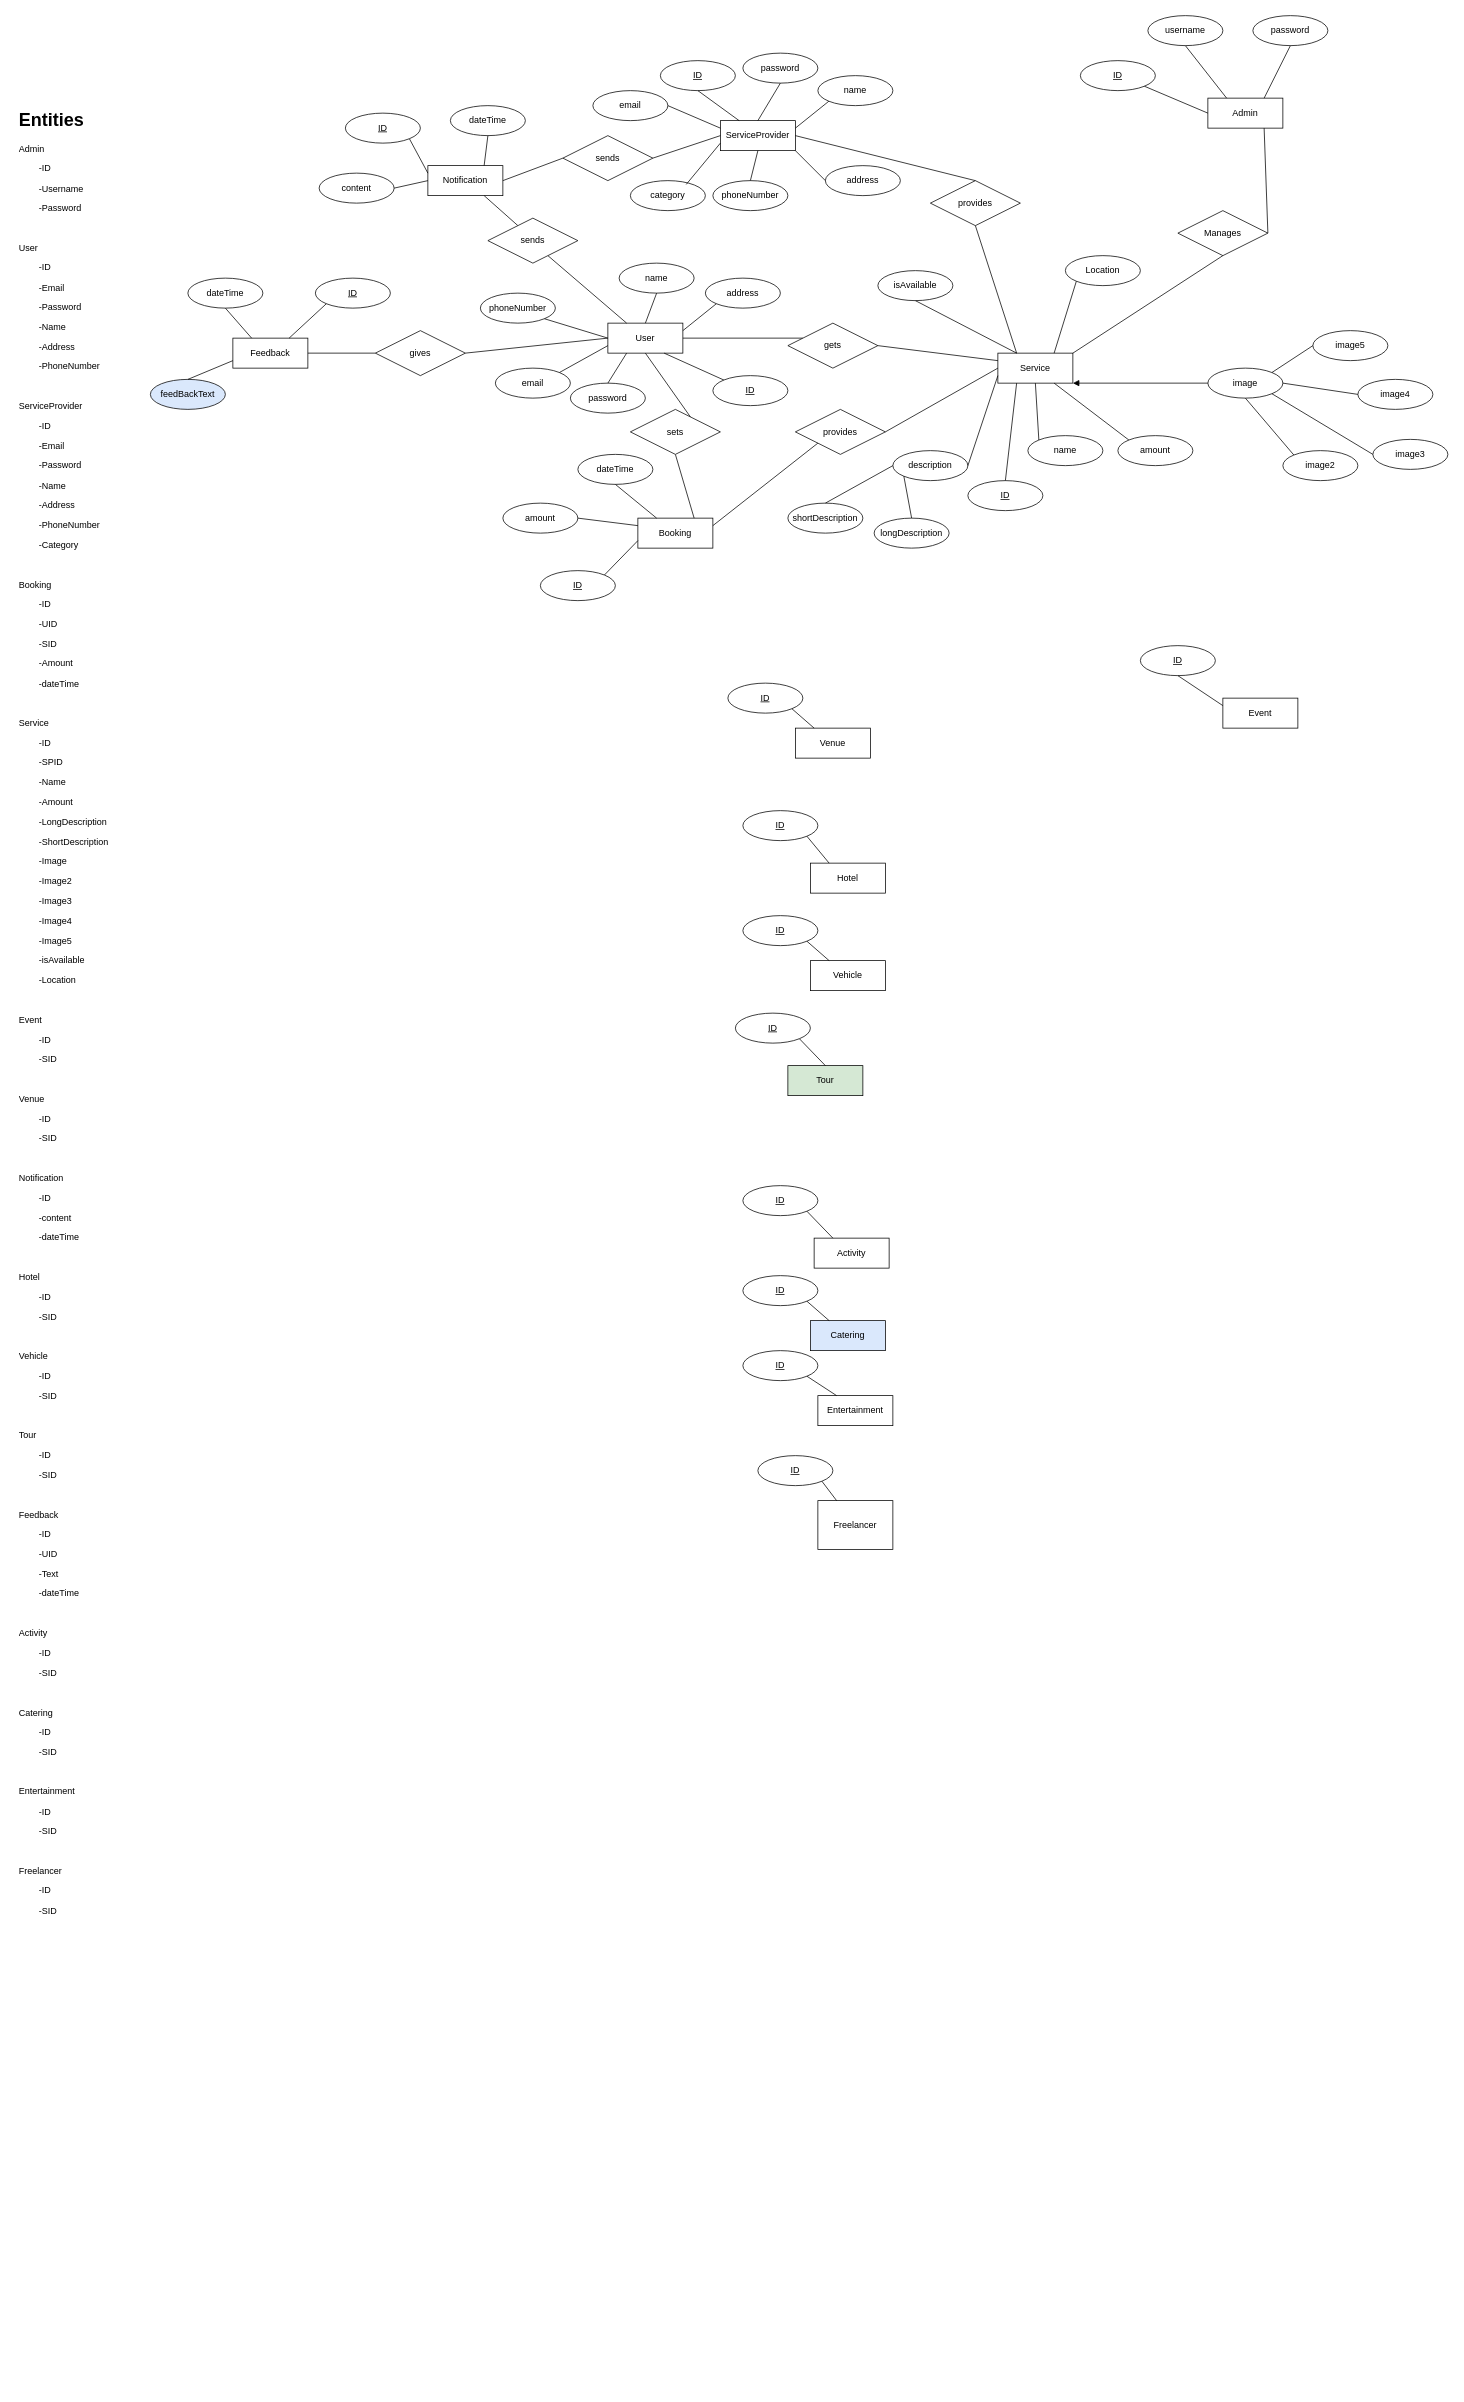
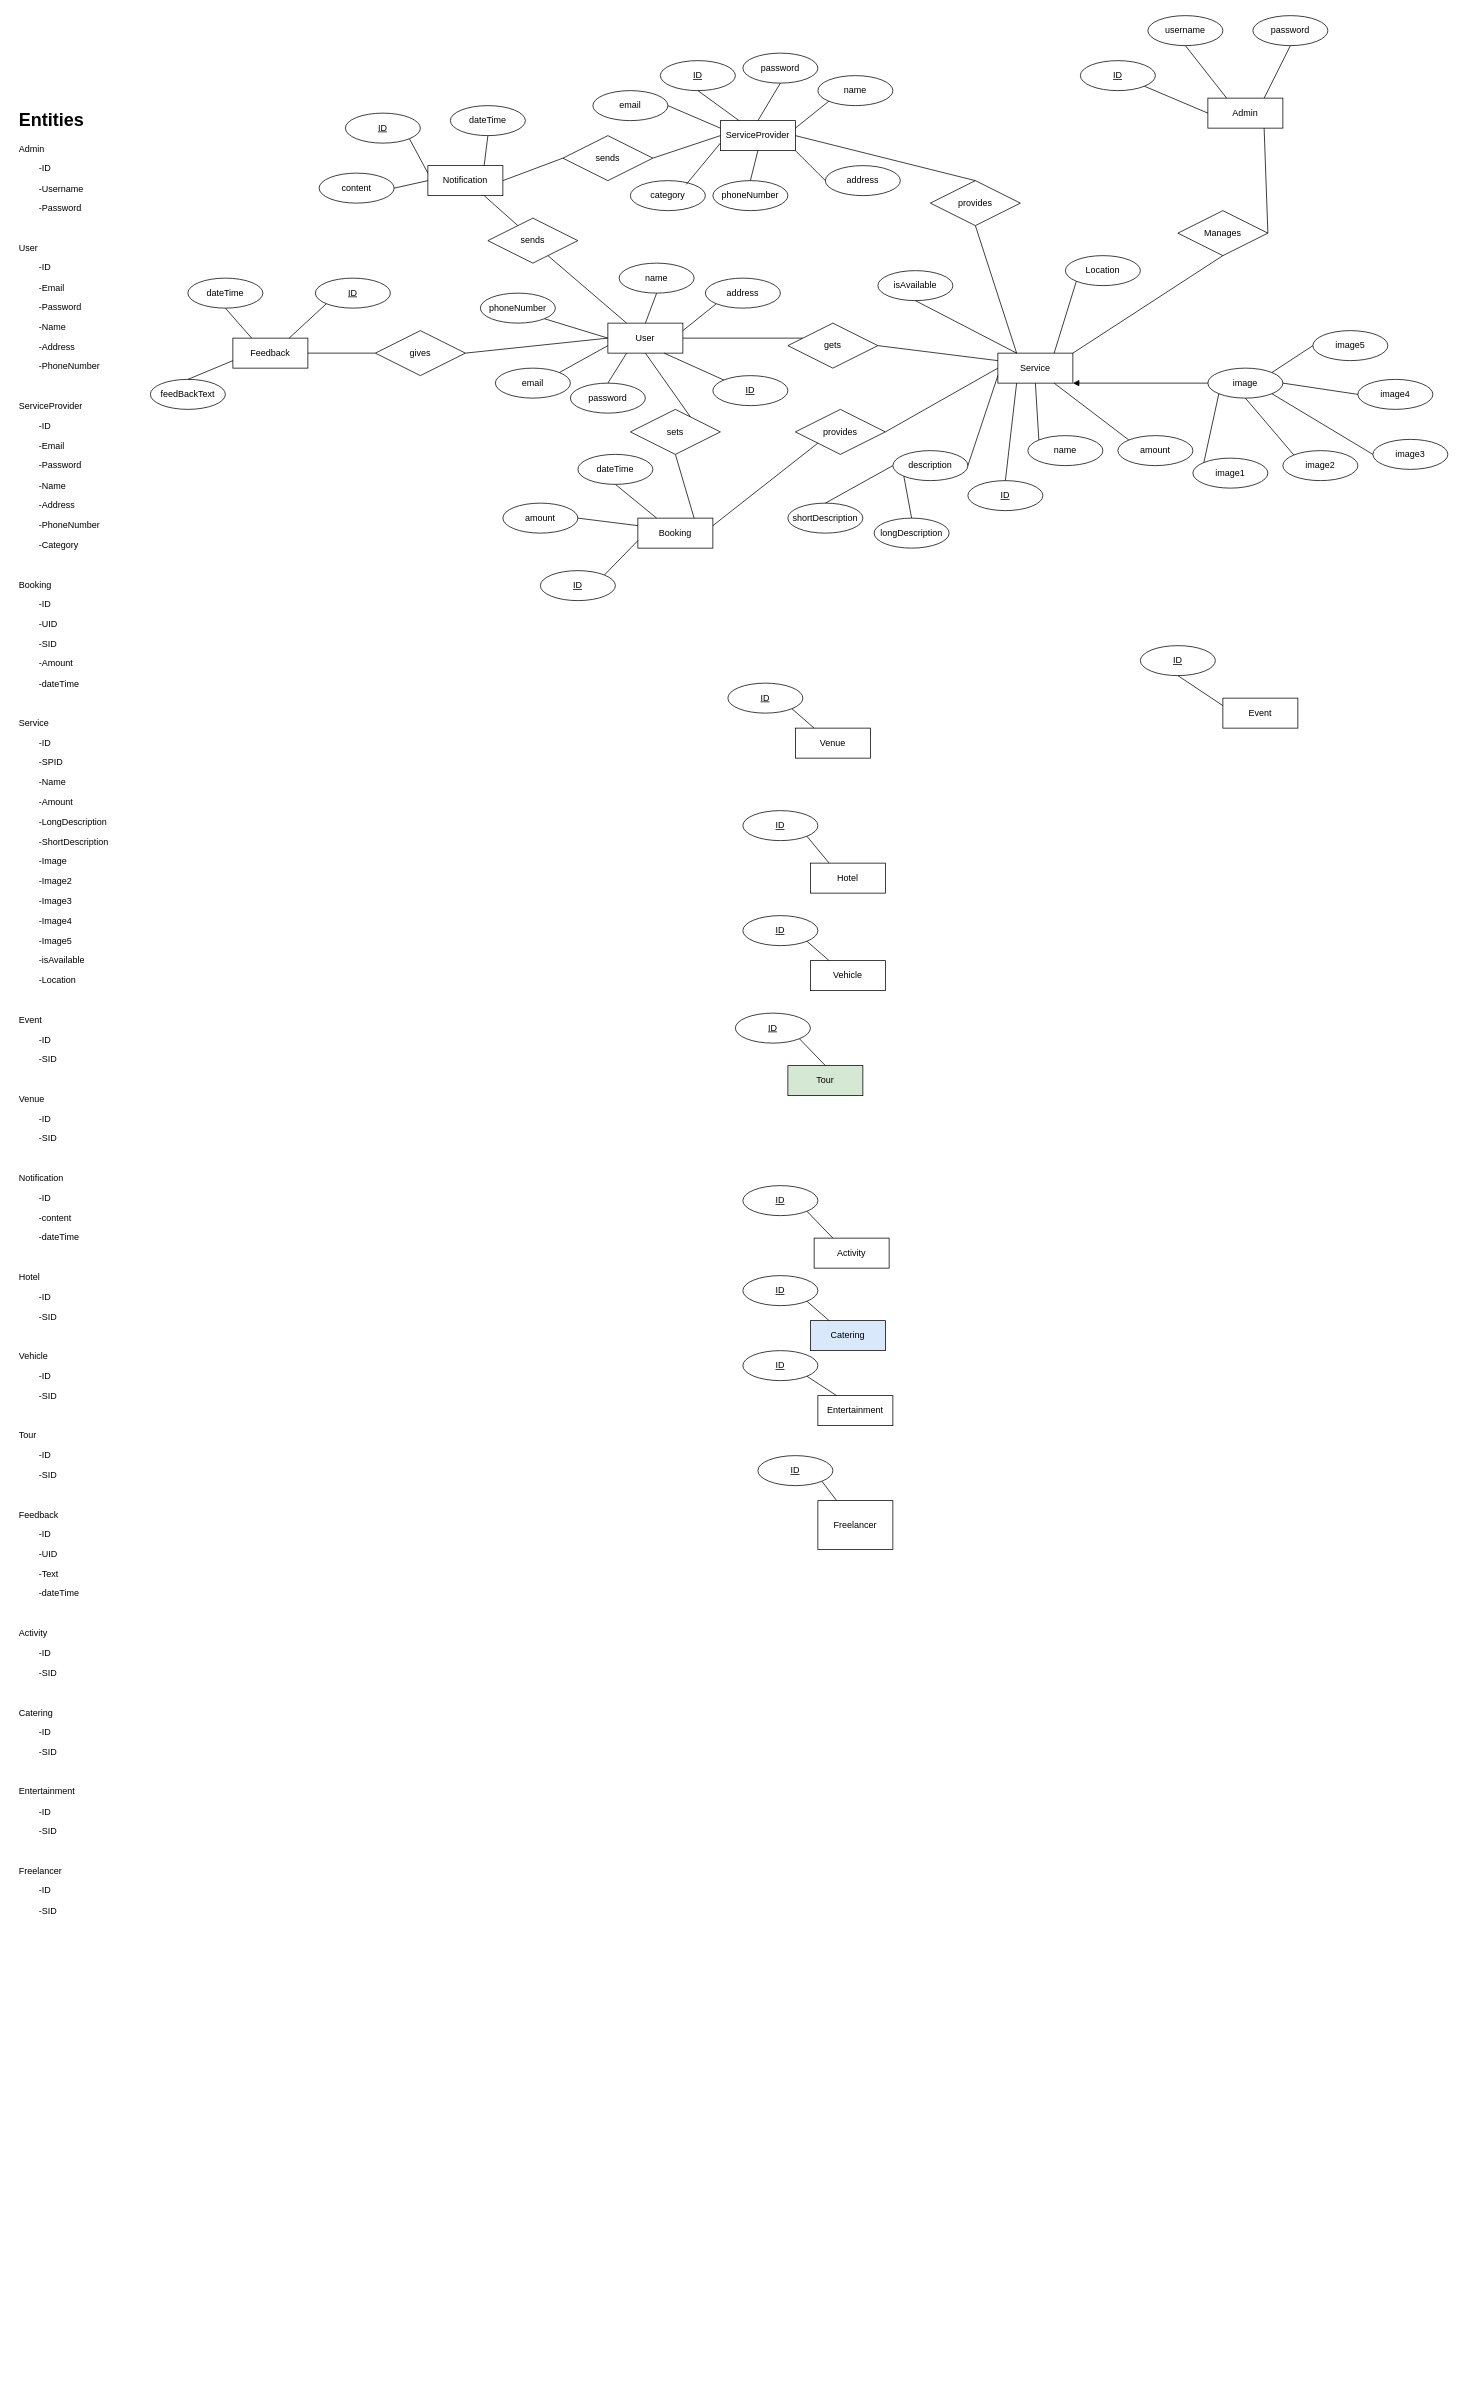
node "feedBackText": fillcolor #dae8fc -> #ffffff
edge "image" -- "image1": added
node "image1": added
